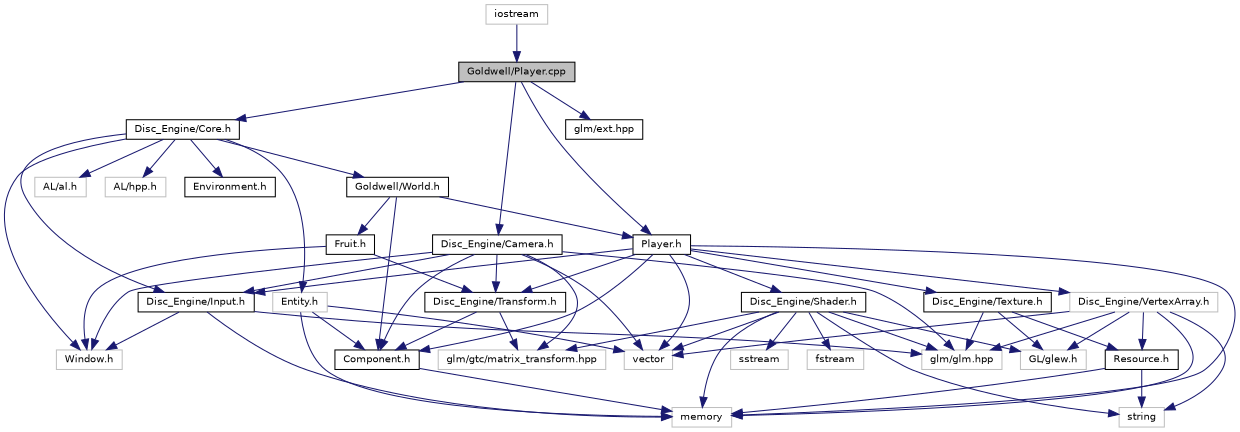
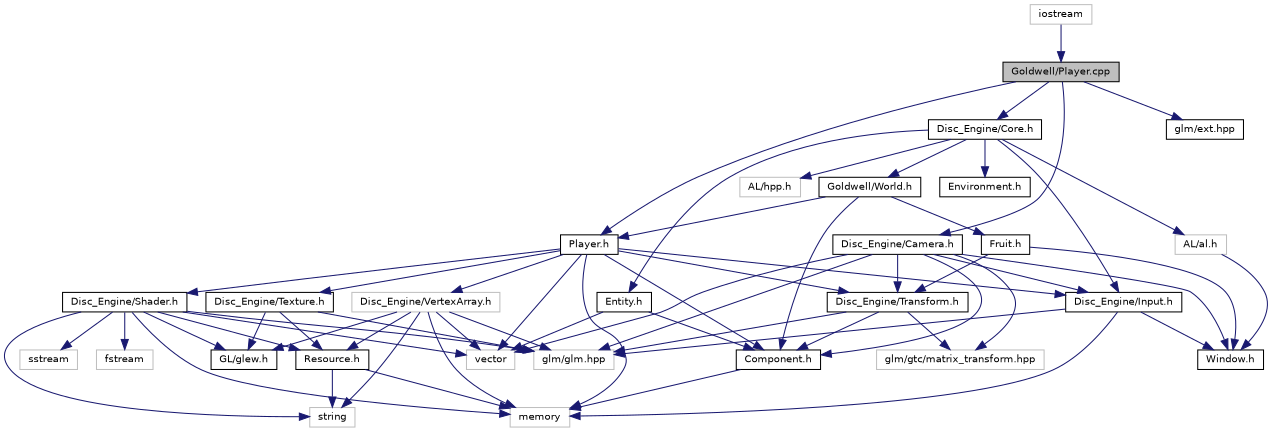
edge "Disc_Engine/Core.h" -> "Window.h": now "AL/al.h" -> "Window.h"
node "Entity.h": color grey75 -> black
edge "Disc_Engine/Transform.h" -> "glm/glm.hpp": added
edge "Disc_Engine/Shader.h" -> "glm/gtc/matrix_transform.hpp": now "Disc_Engine/Shader.h" -> "Resource.h"
node "Window.h": color grey75 -> black
node "GL/glew.h": color grey75 -> black
edge "Entity.h" -> "memory": removed
